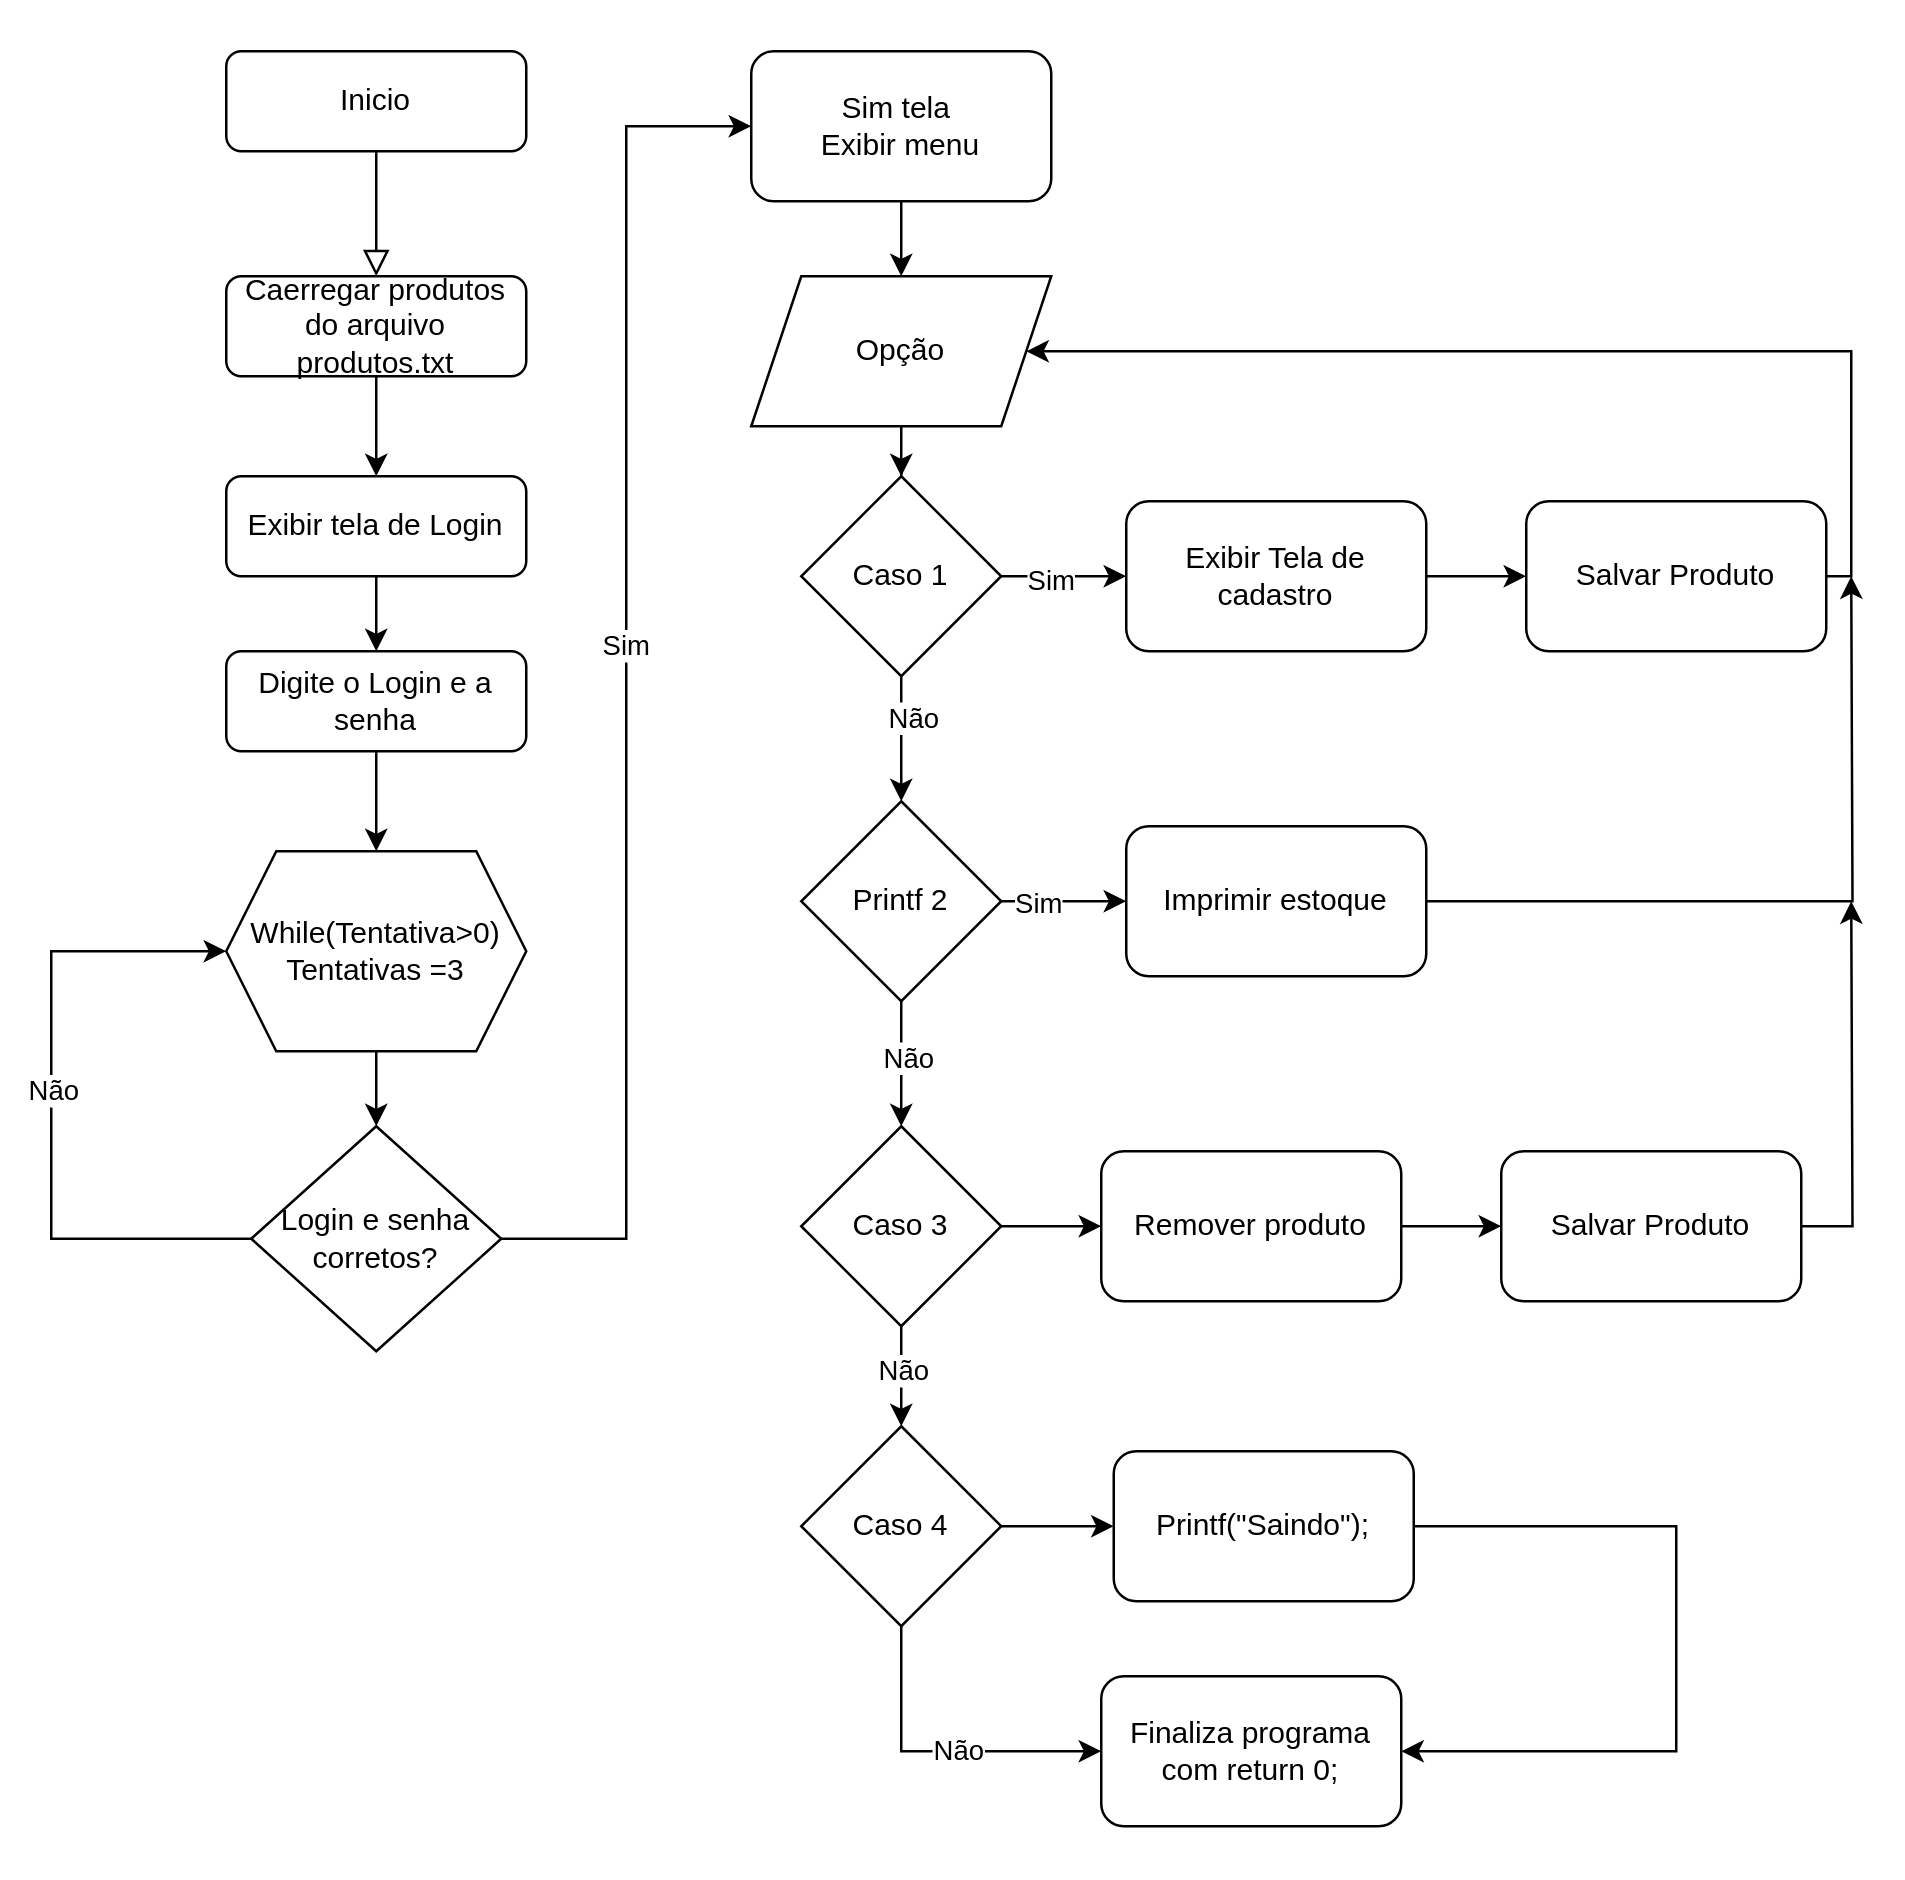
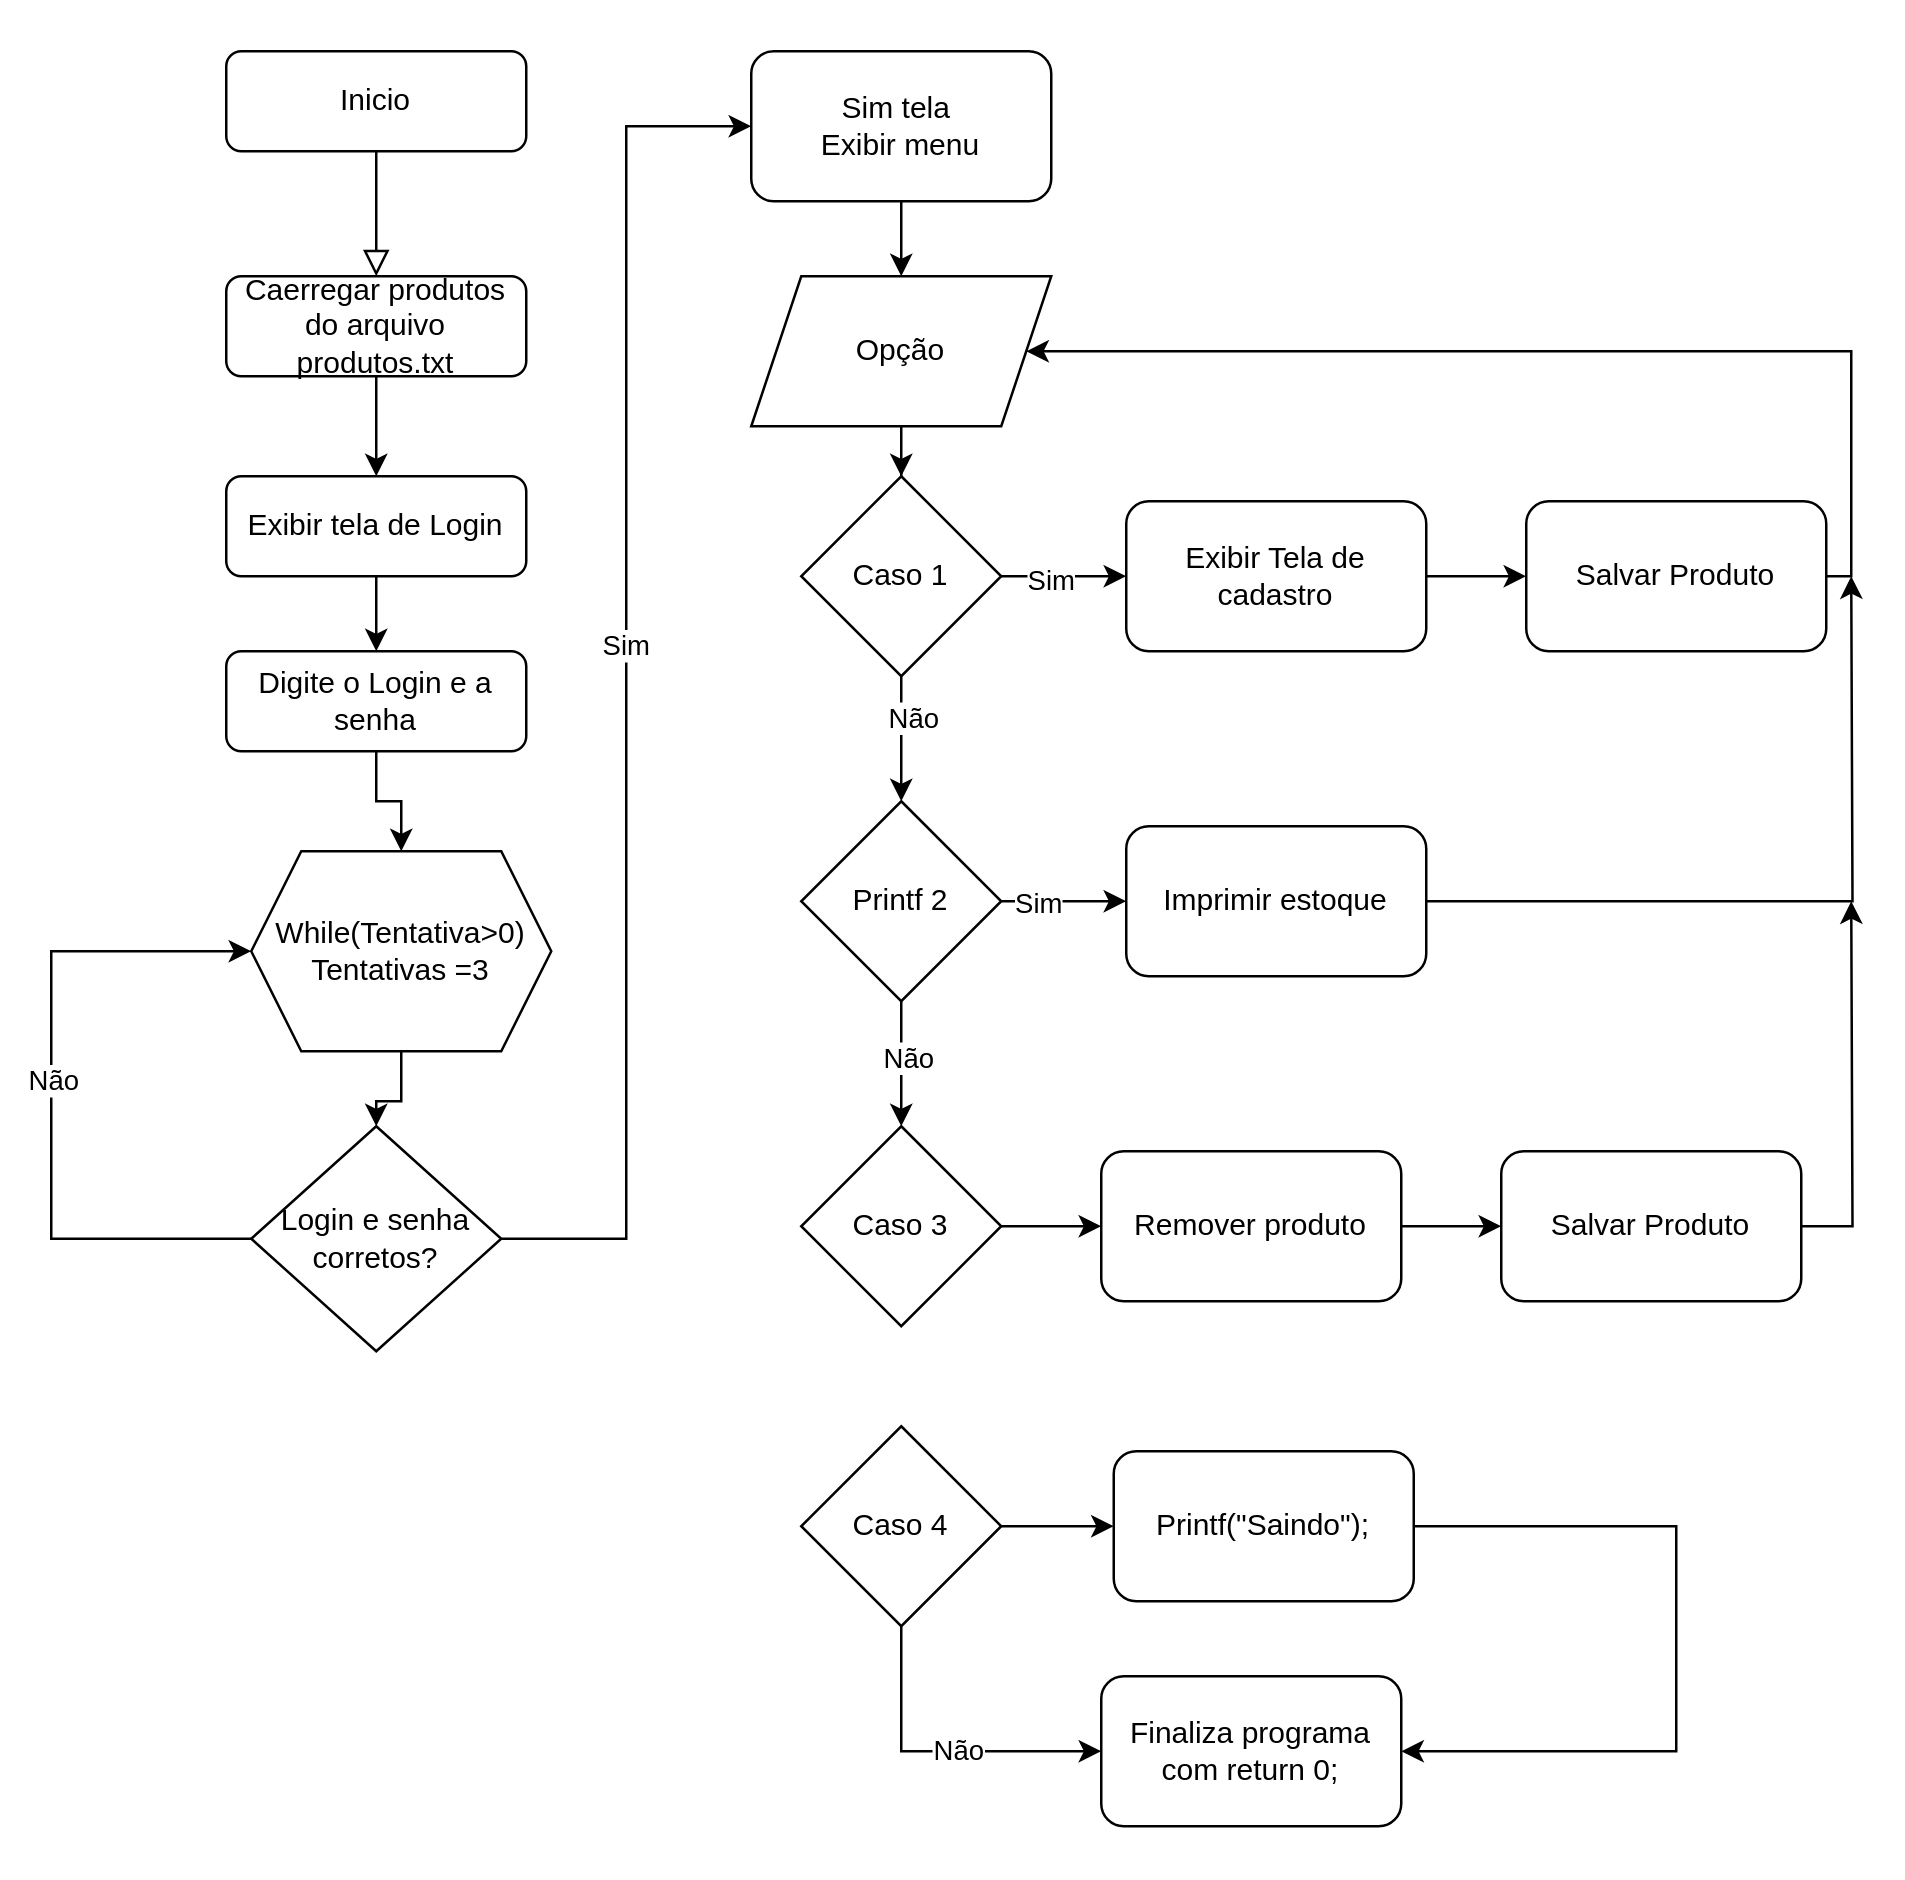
node "While(Tentativa>0) Tentativas =3": moved (376, 951) -> (401, 951)
edge "Caso 3" -> "Caso 4": removed, label "Não"
